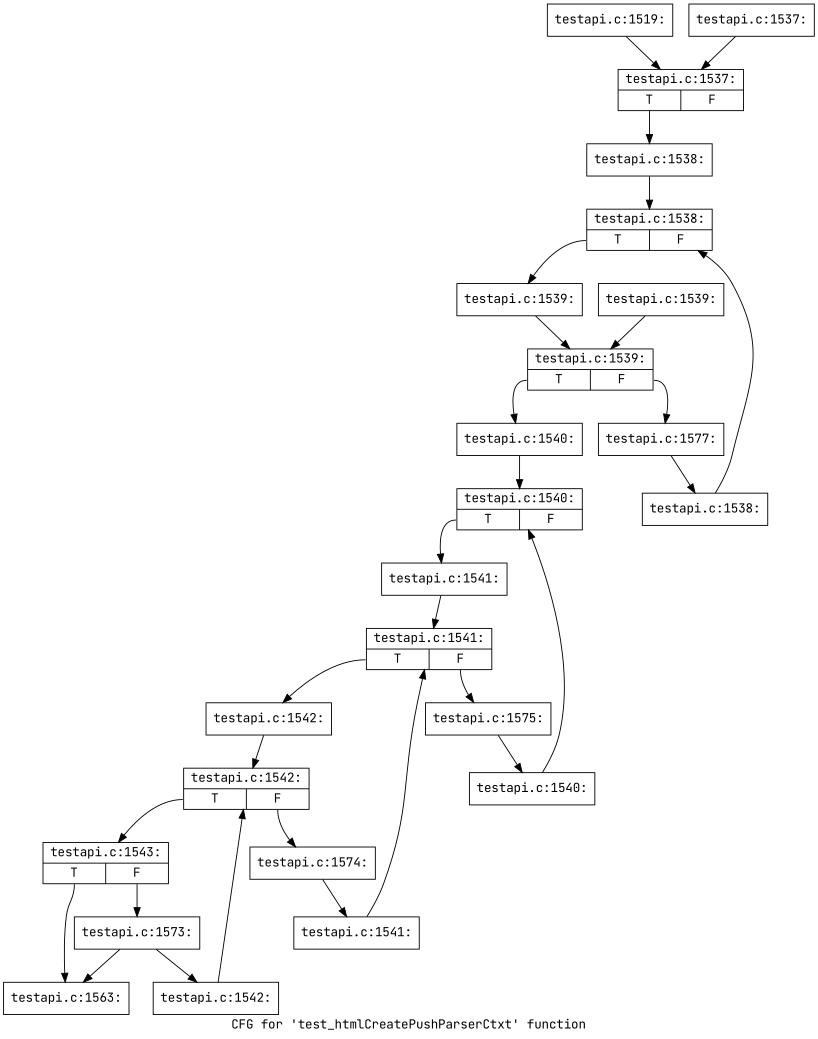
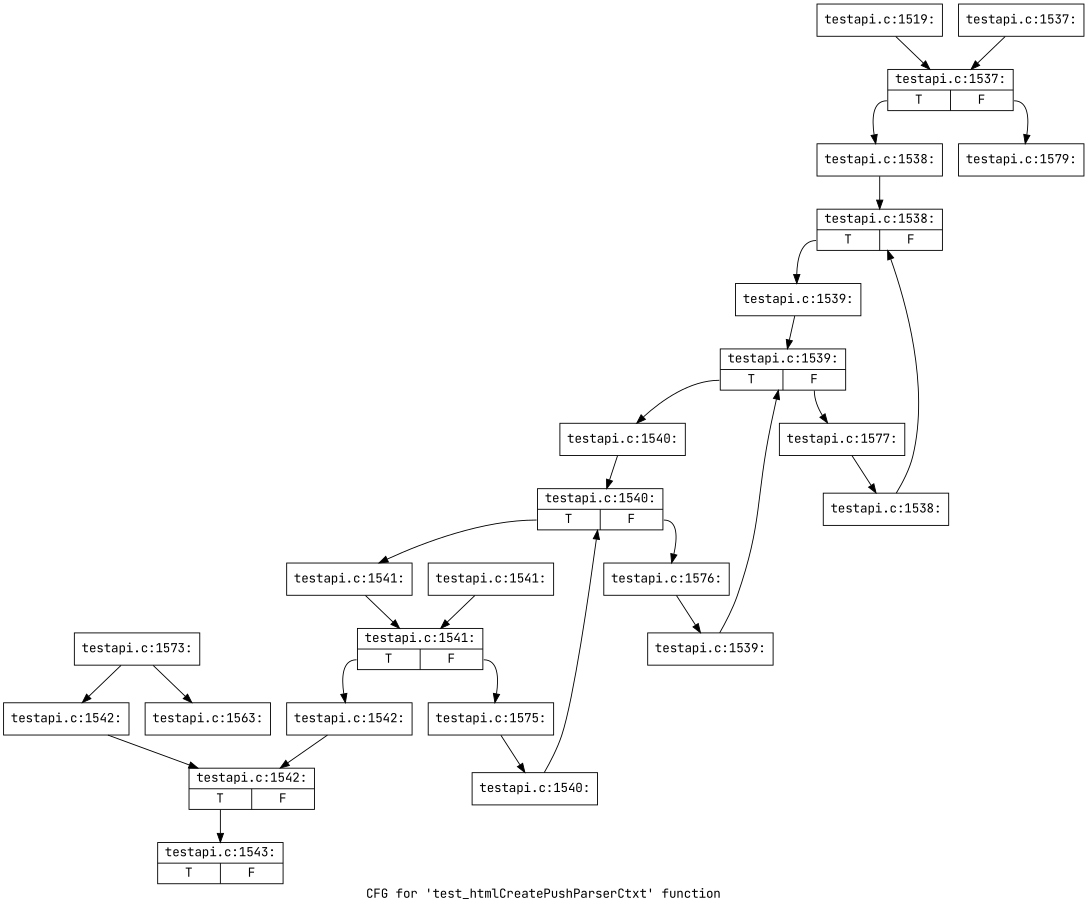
node "testapi.c:1579:": added
node "testapi.c:1576:": added
node "testapi.c:1574:": removed
edge "testapi.c:1543:" -> "testapi.c:1573:": removed
edge "testapi.c:1543:" -> "testapi.c:1563:": removed
